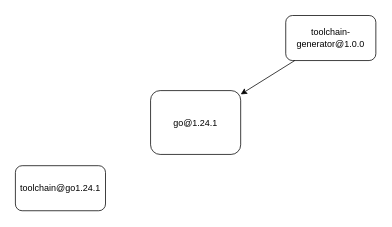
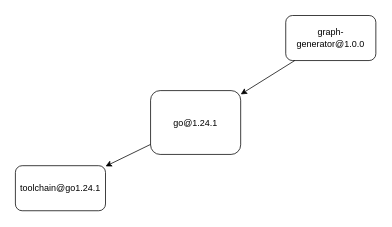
node "toolchain-generator@1.0.0": label "toolchain-generator@1.0.0" -> "graph-generator@1.0.0"
edge "go@1.24.1" -> "toolchain@go1.24.1": added
